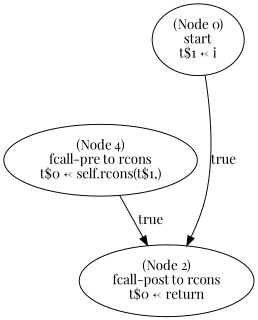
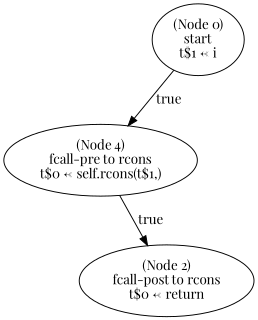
edge "(Node 0) start t$1 <- i" -> "(Node 2) fcall-post to rcons t$0 <- return": now "(Node 0) start t$1 <- i" -> "(Node 4) fcall-pre to rcons t$0 <- self.rcons(t$1,)"
